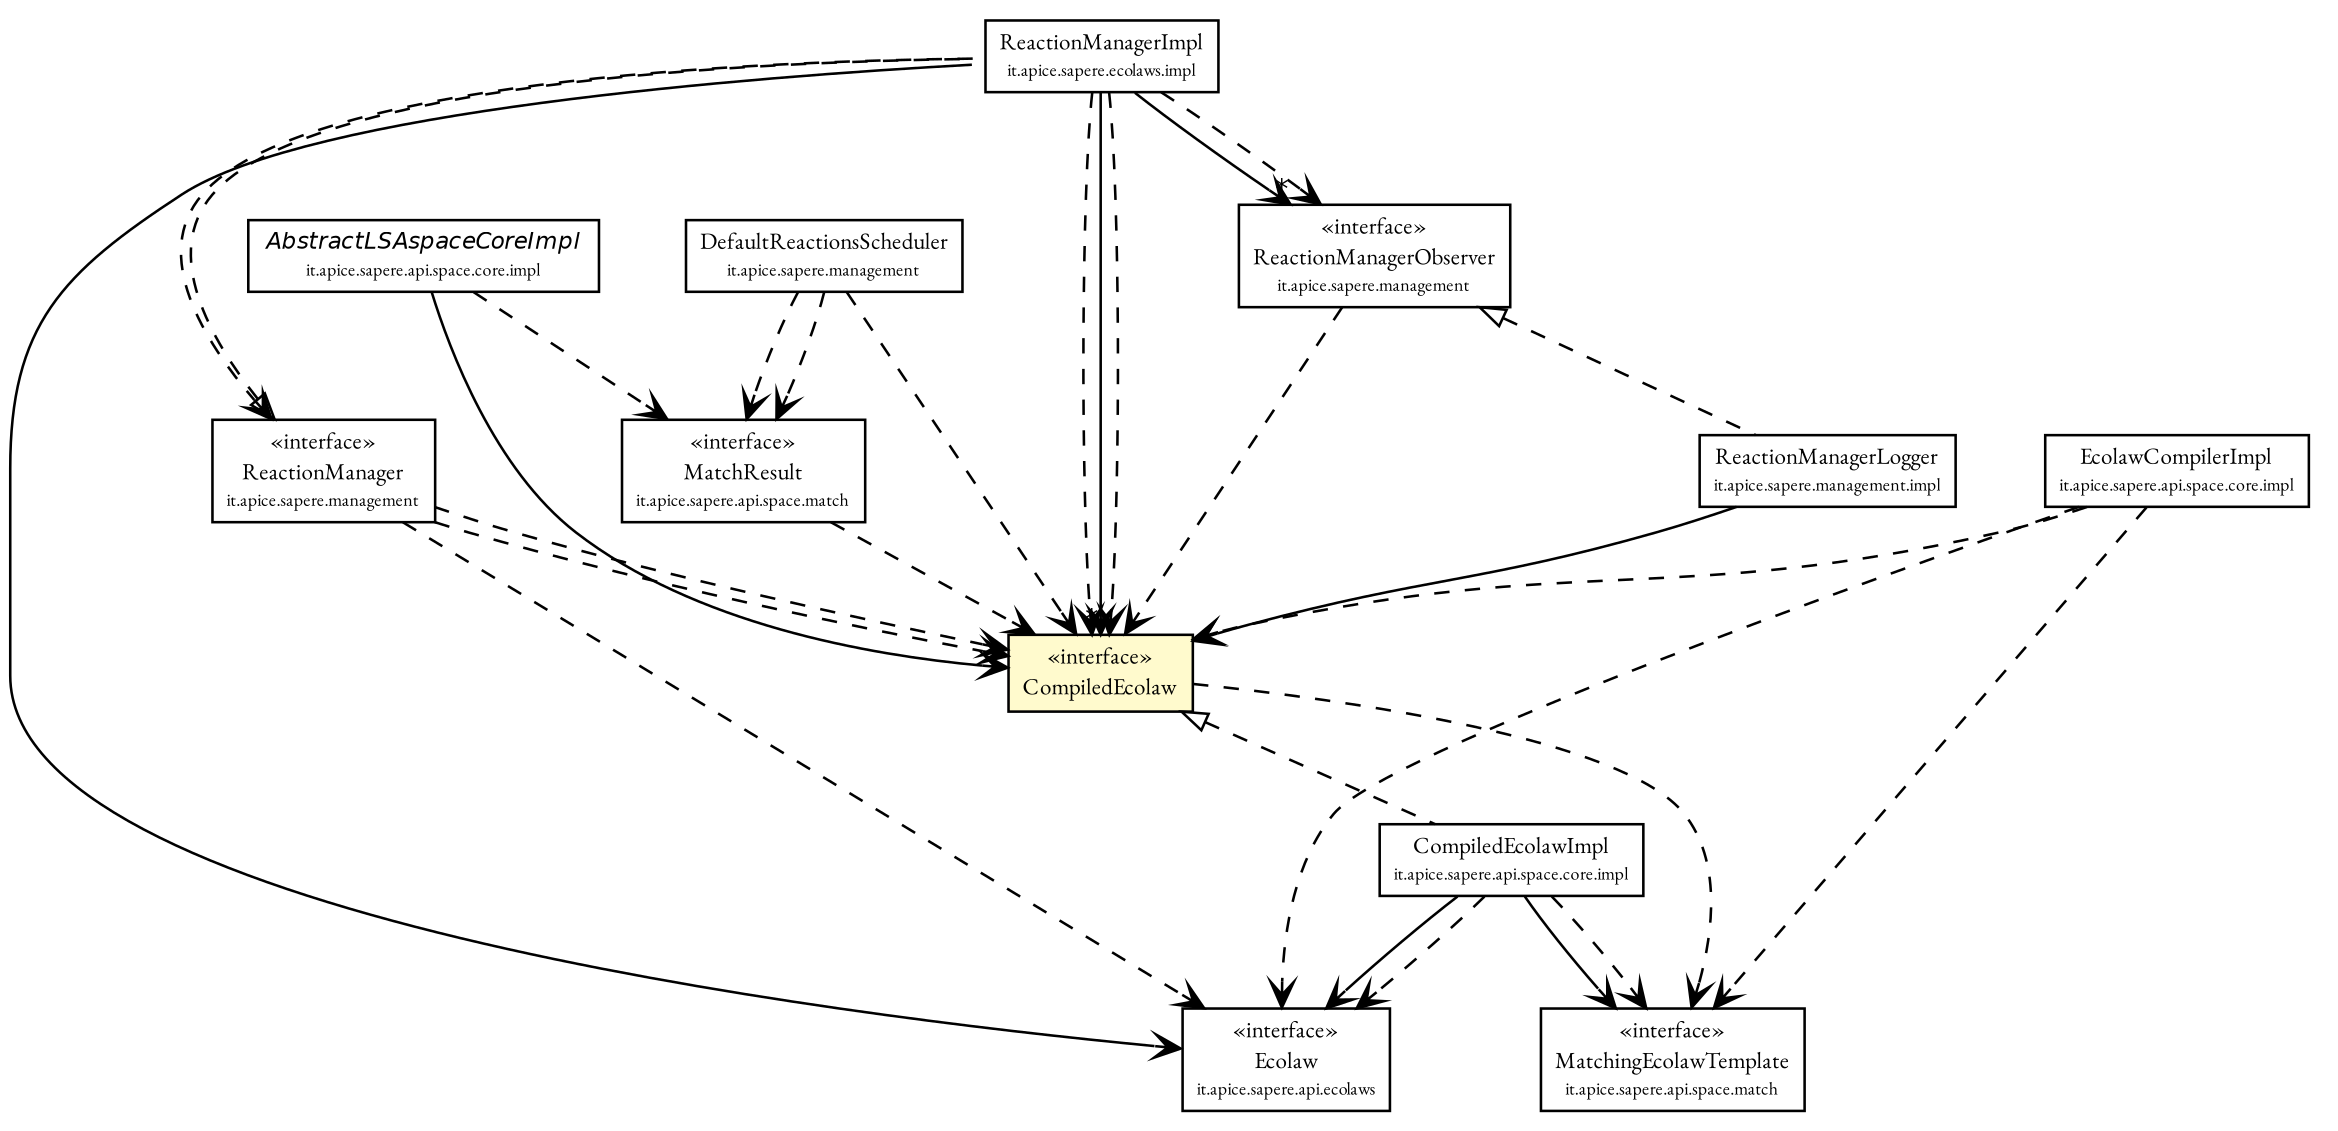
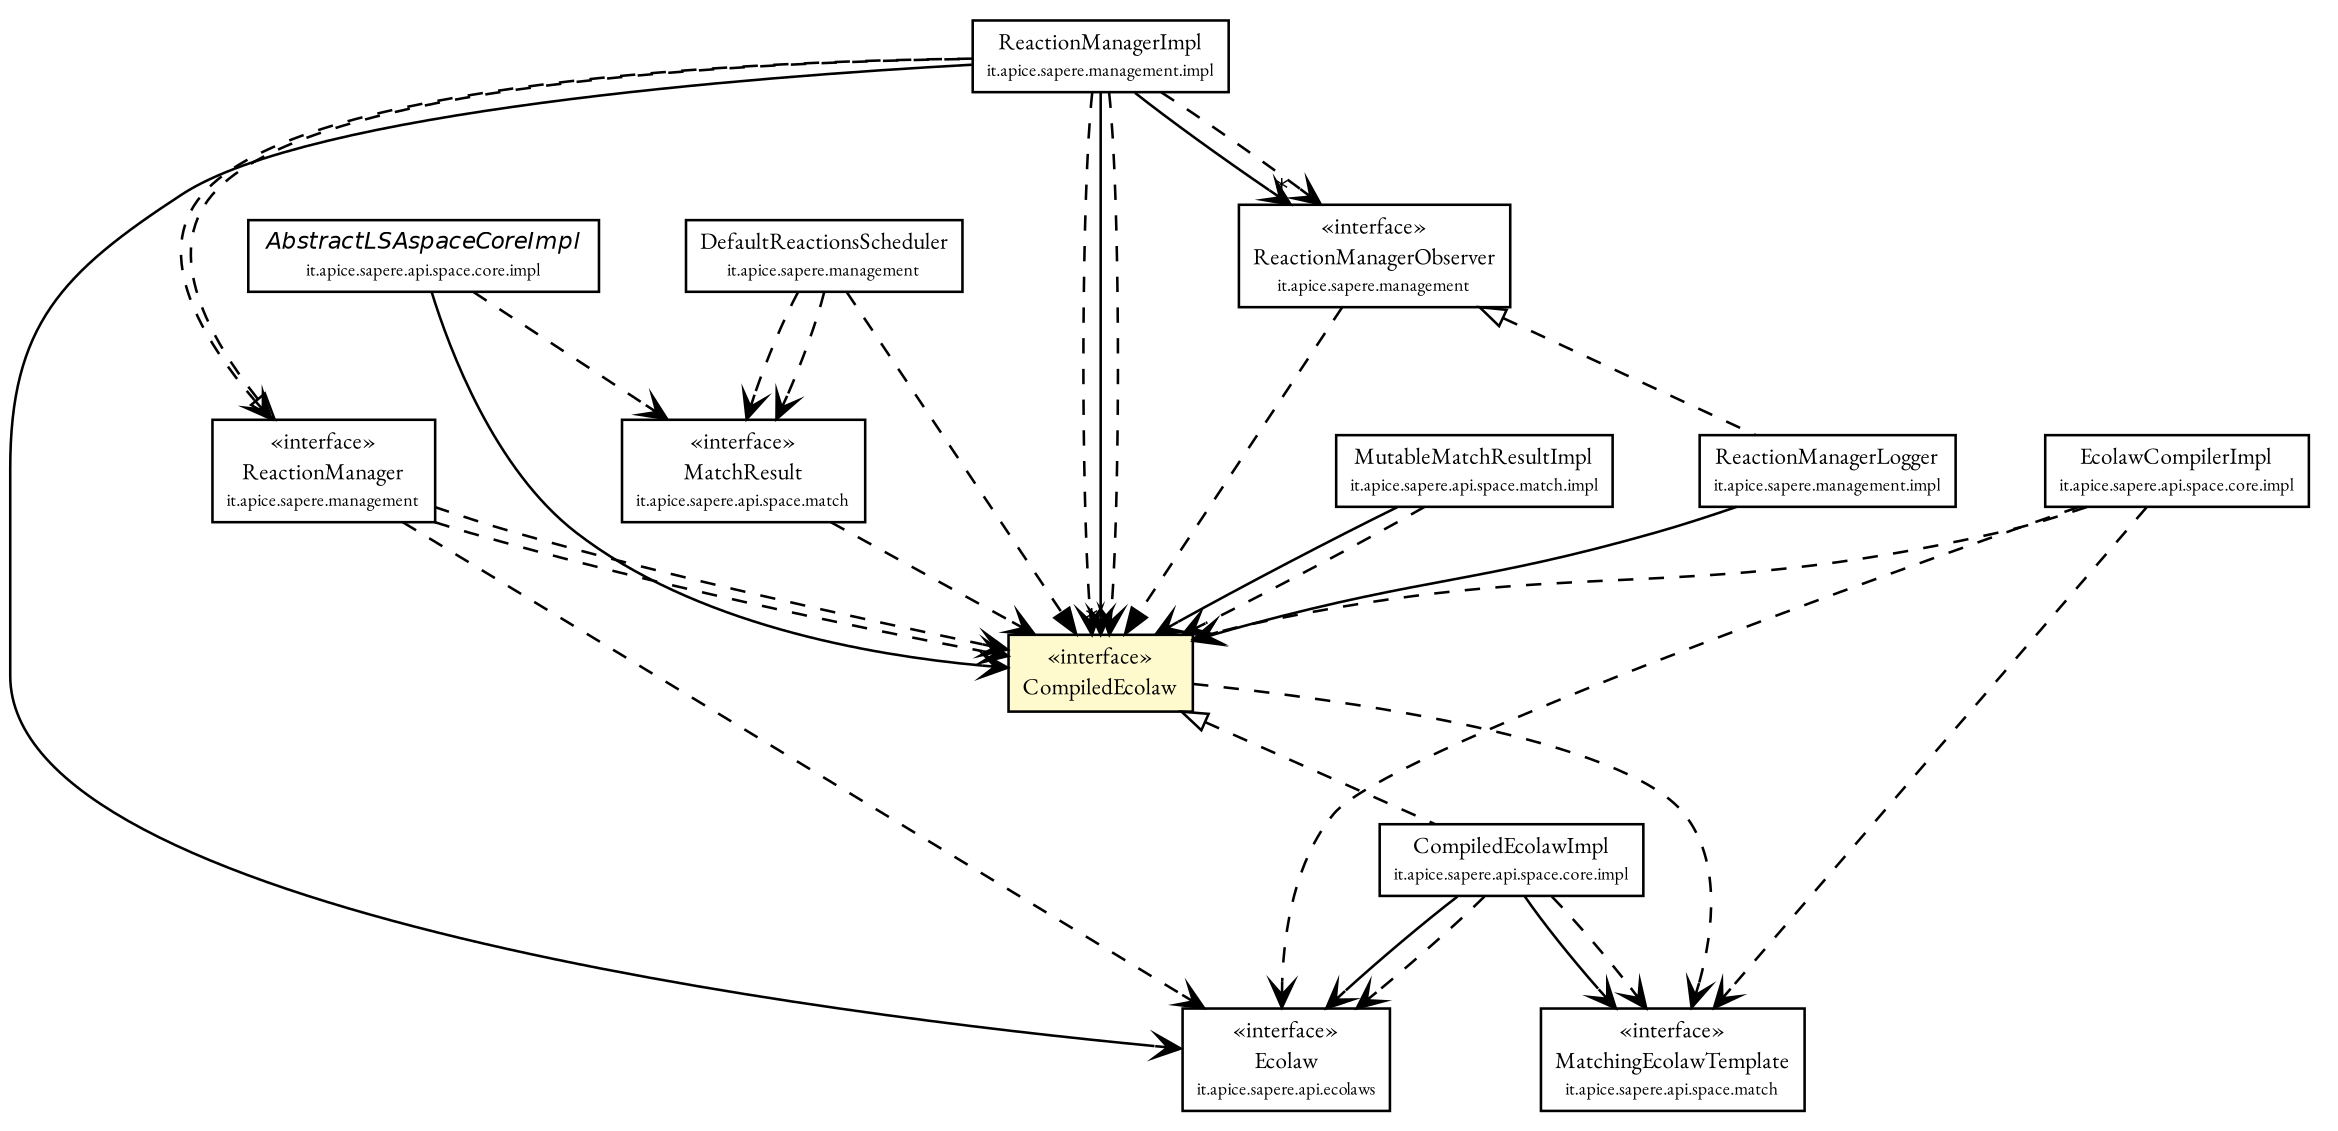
node "ReactionManagerImpl": text "it.apice.sapere.ecolaws.impl" -> "it.apice.sapere.management.impl"
edge "DefaultReactionsScheduler" -> "CompiledEcolaw": arrowhead open -> normal
edge "ReactionManagerObserver" -> "CompiledEcolaw": arrowhead open -> normal
node "MutableMatchResultImpl": added
